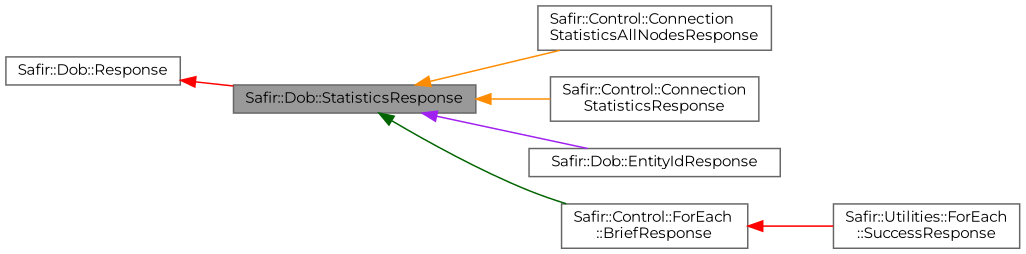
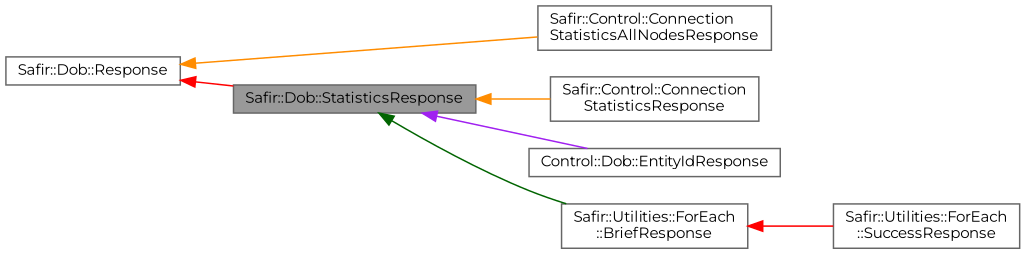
edge "Safir::Control::Connection StatisticsAllNodesResponse" -> "Safir::Dob::StatisticsResponse": now "Safir::Control::Connection StatisticsAllNodesResponse" -> "Safir::Dob::Response"
node "Safir::Dob::EntityIdResponse": label "Safir::Dob::EntityIdResponse" -> "Control::Dob::EntityIdResponse"
node "Safir::Control::ForEach ::BriefResponse": label "Safir::Control::ForEach ::BriefResponse" -> "Safir::Utilities::ForEach ::BriefResponse"
